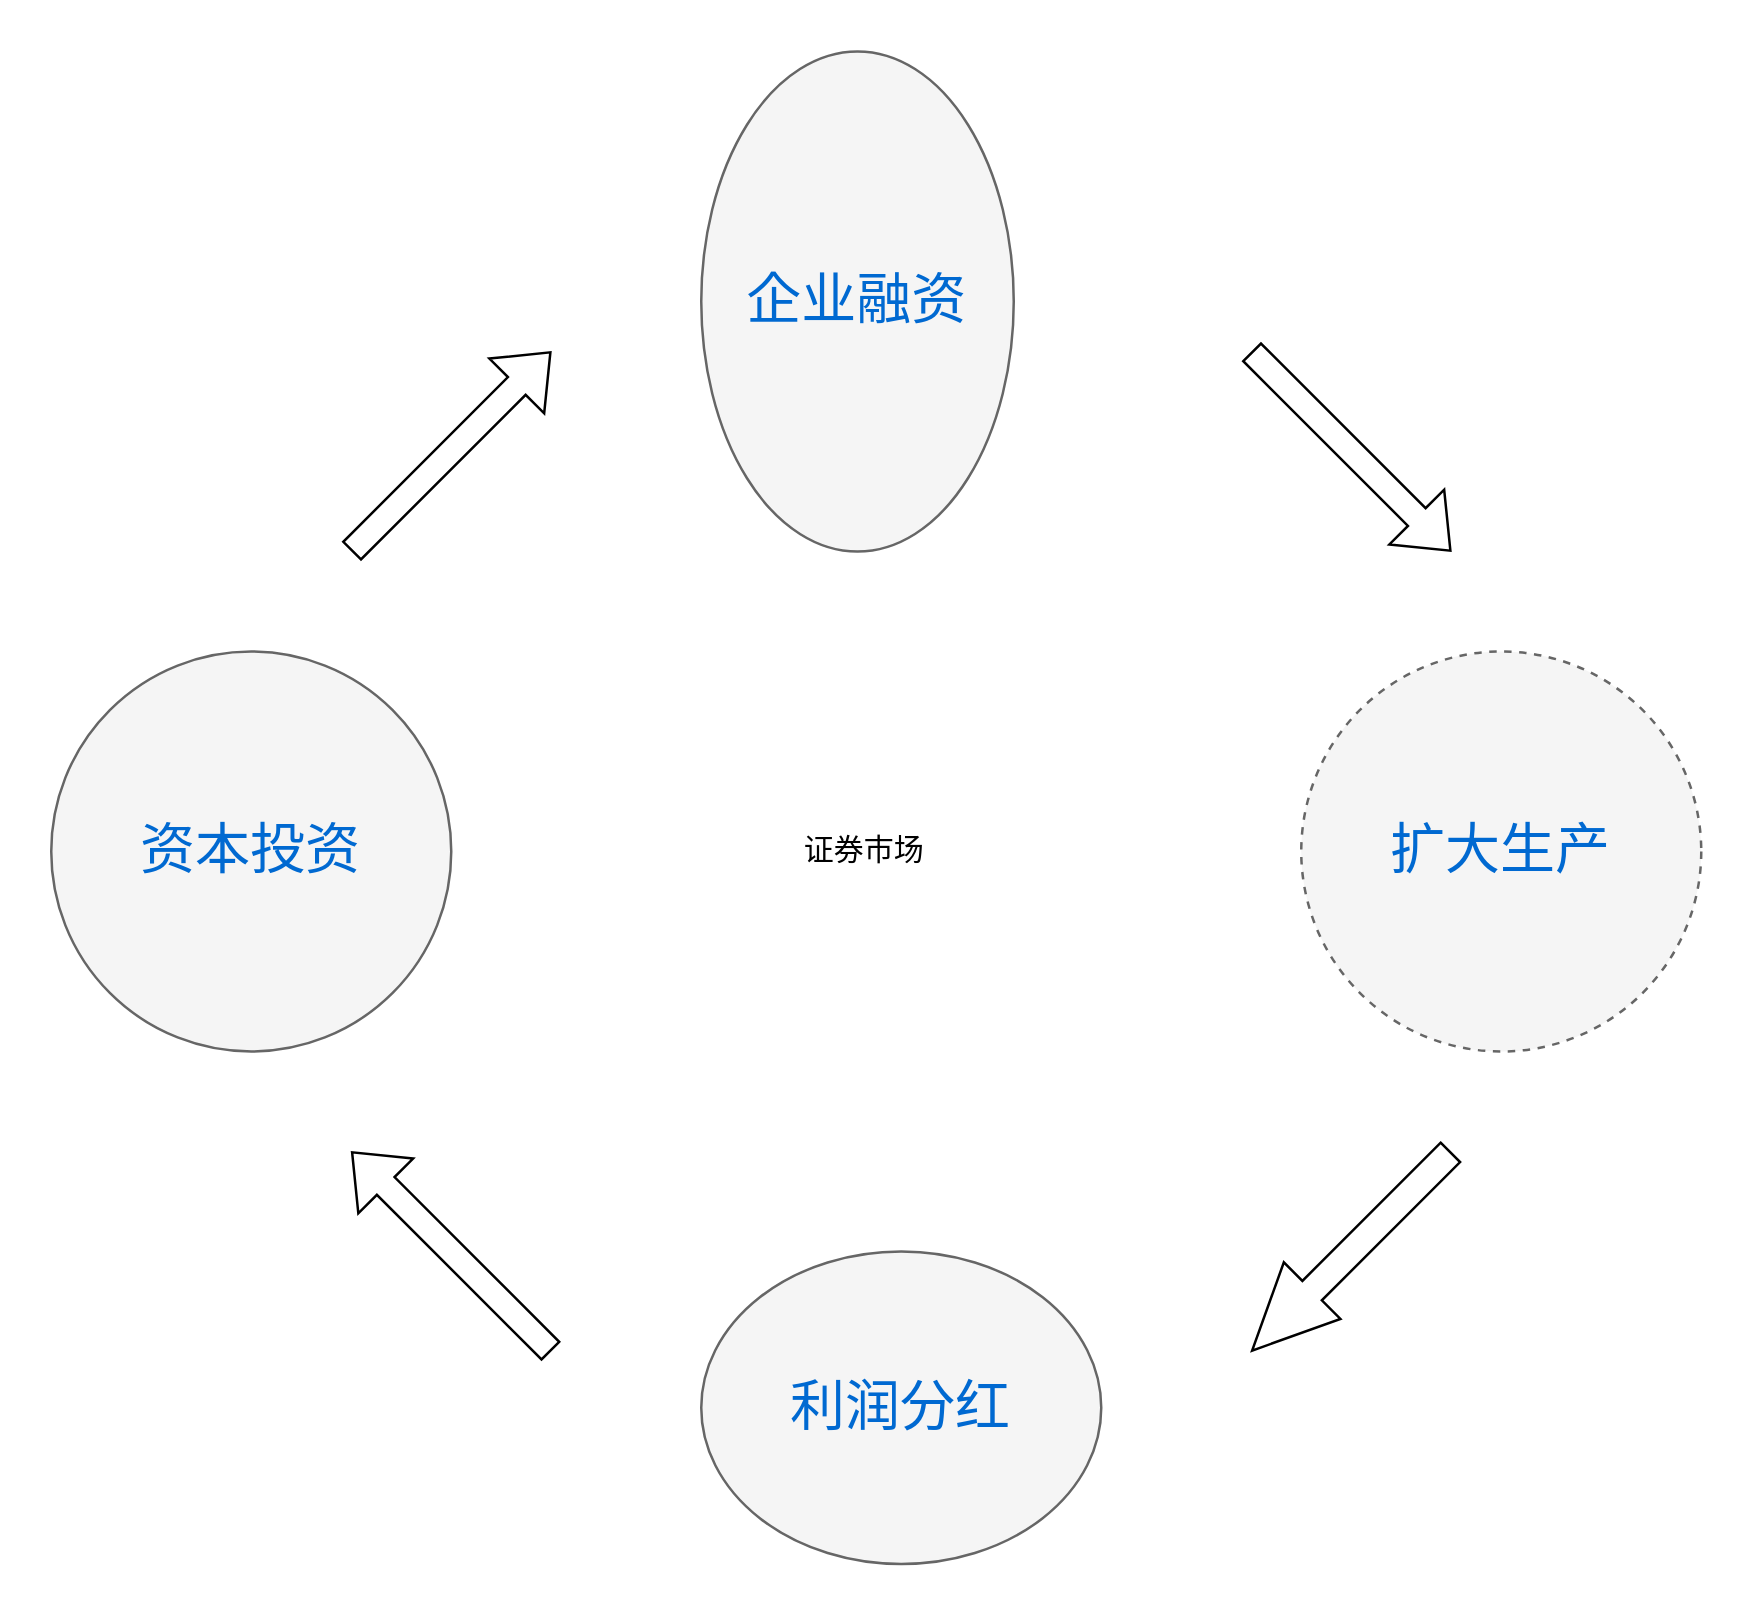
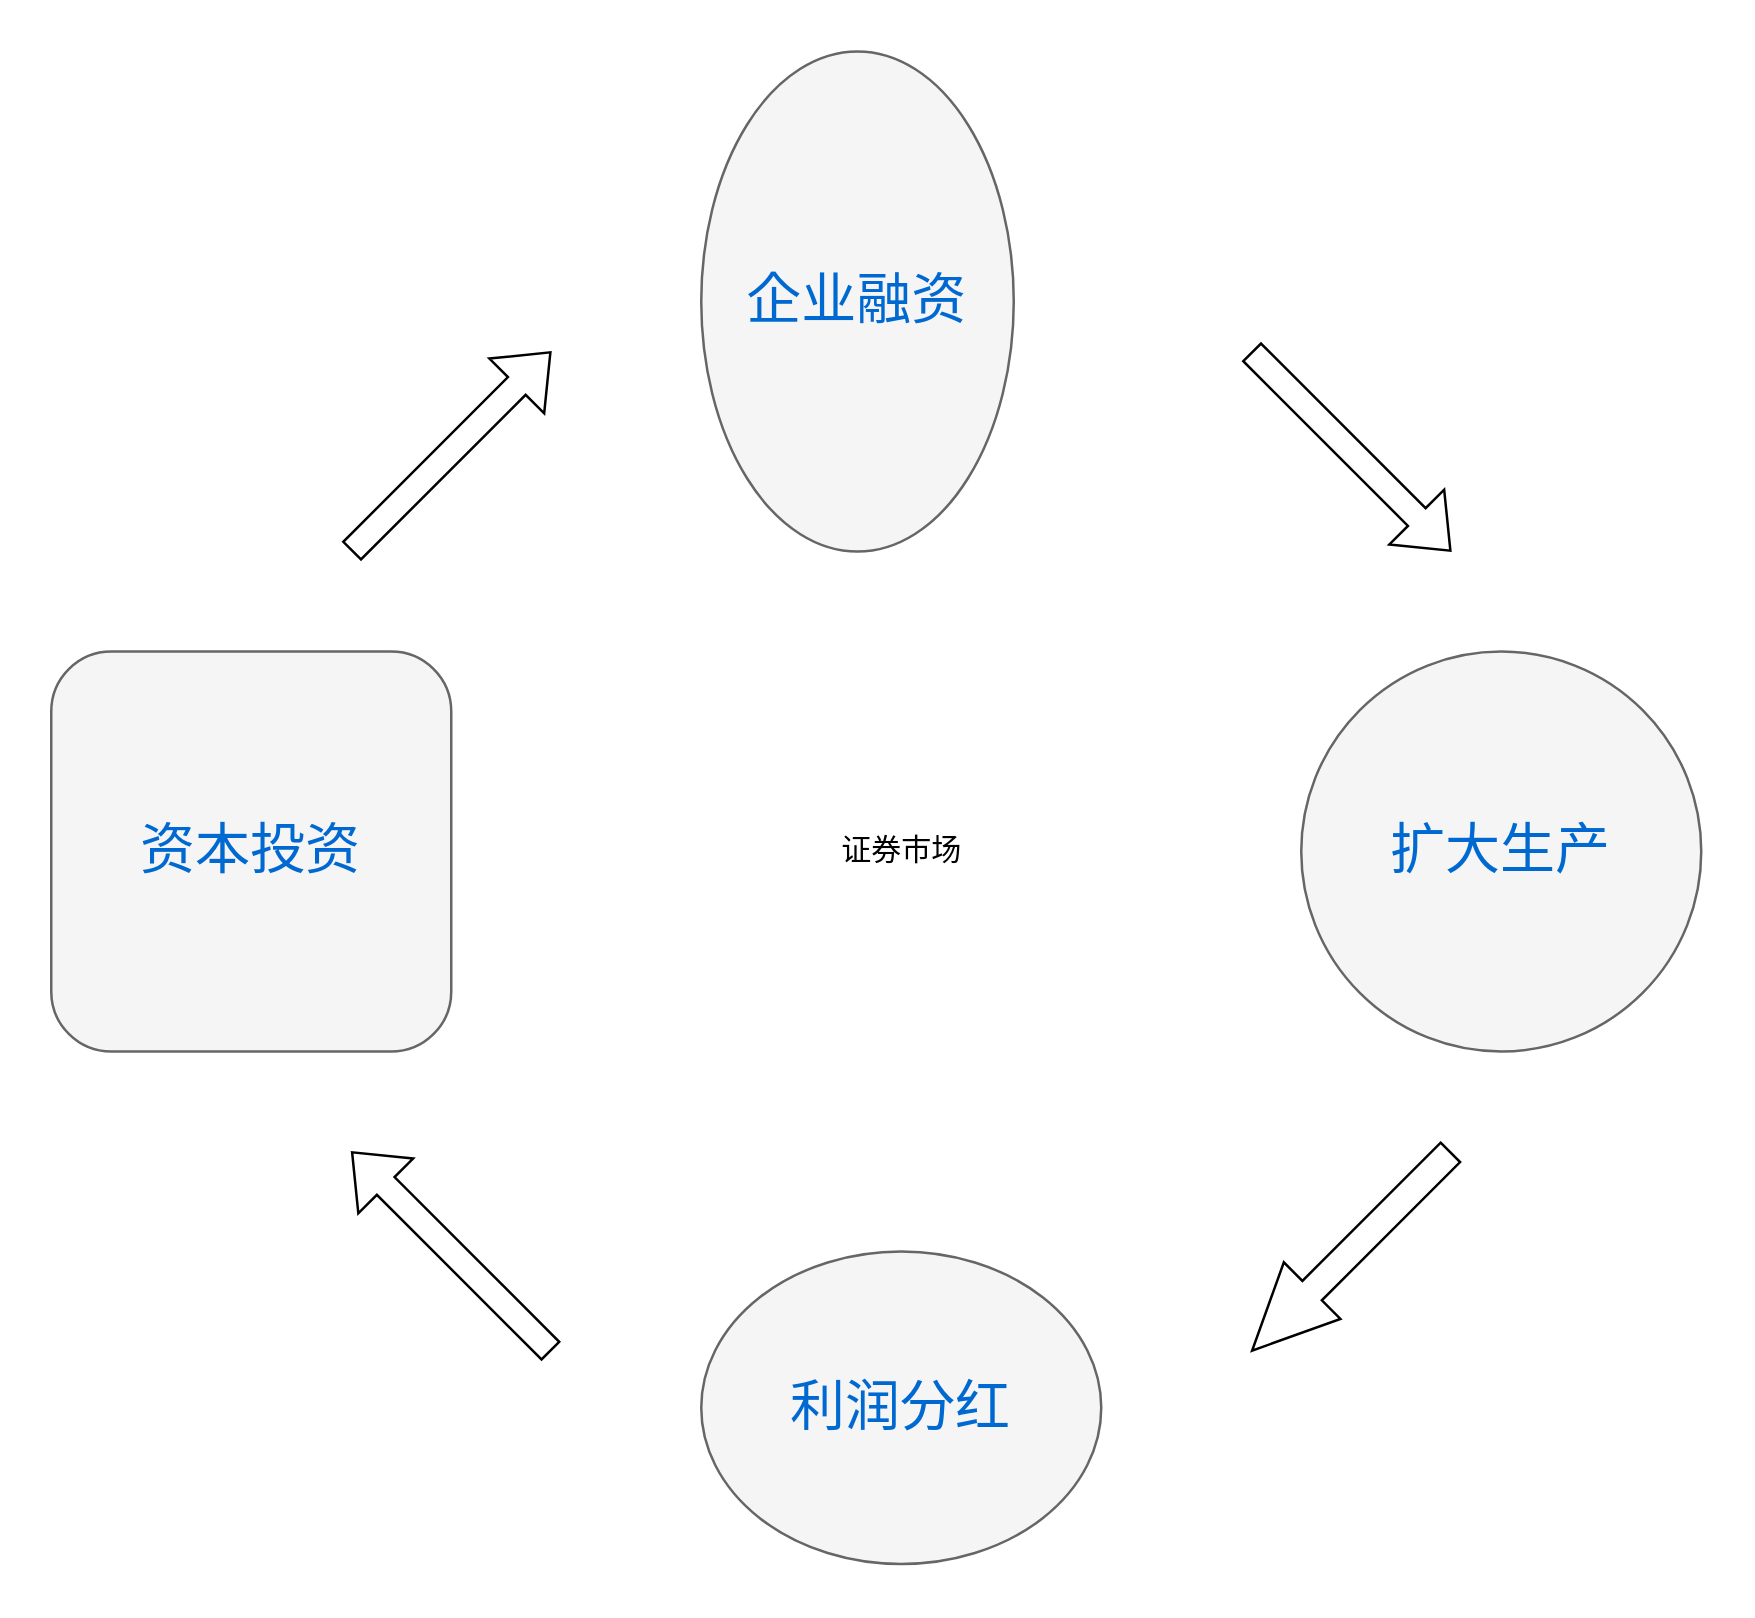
node "资本投资": shape ellipse -> rounded rectangle
node "证券市场": moved (864, 851) -> (901, 851)
node "扩大生产": style dashed -> solid
